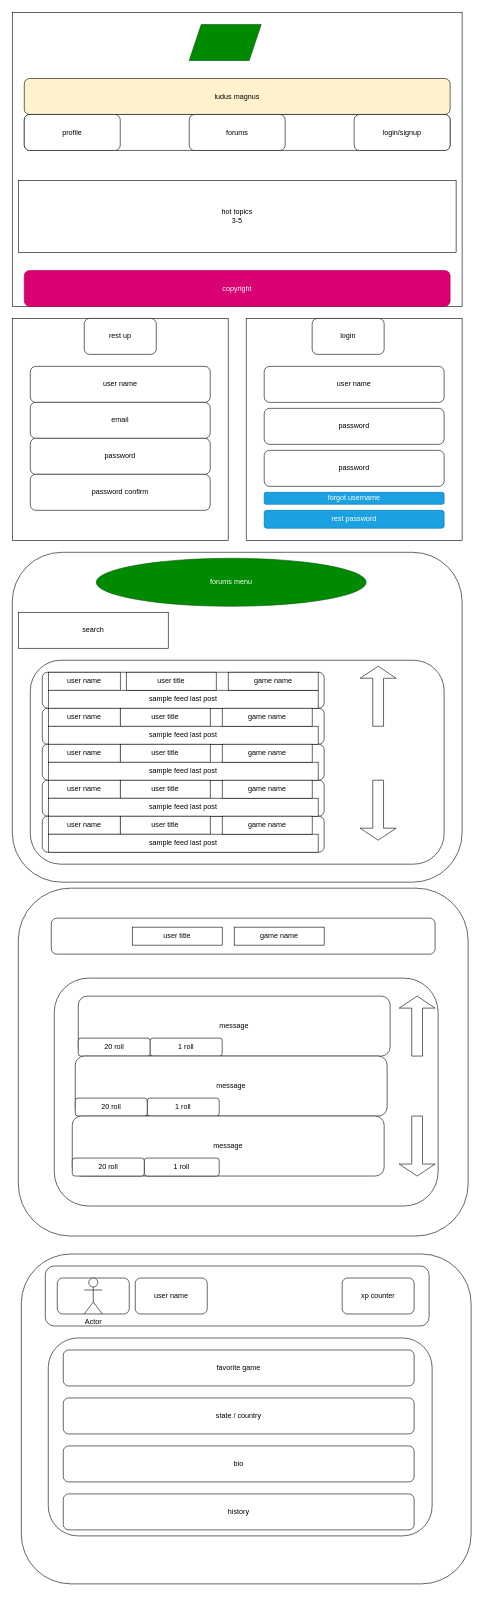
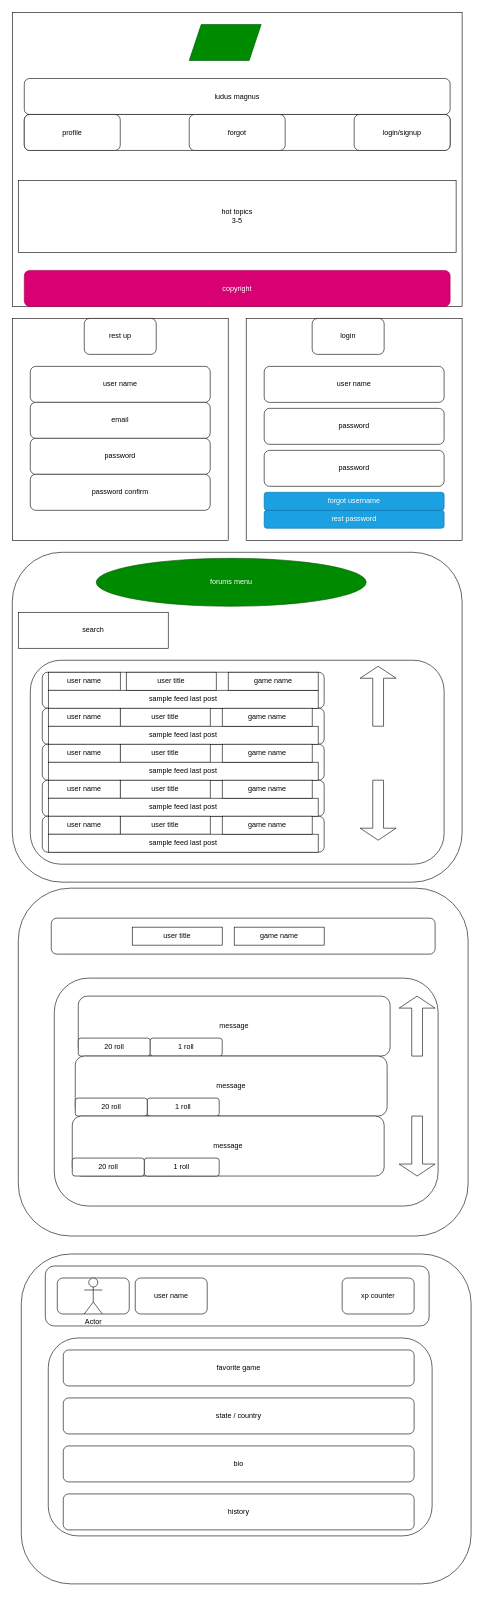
node "ludus magnus": fillcolor #fff2cc -> #ffffff
node "forums": label "forums" -> "forgot"
node "forgot username": size 180x12 -> 180x18
